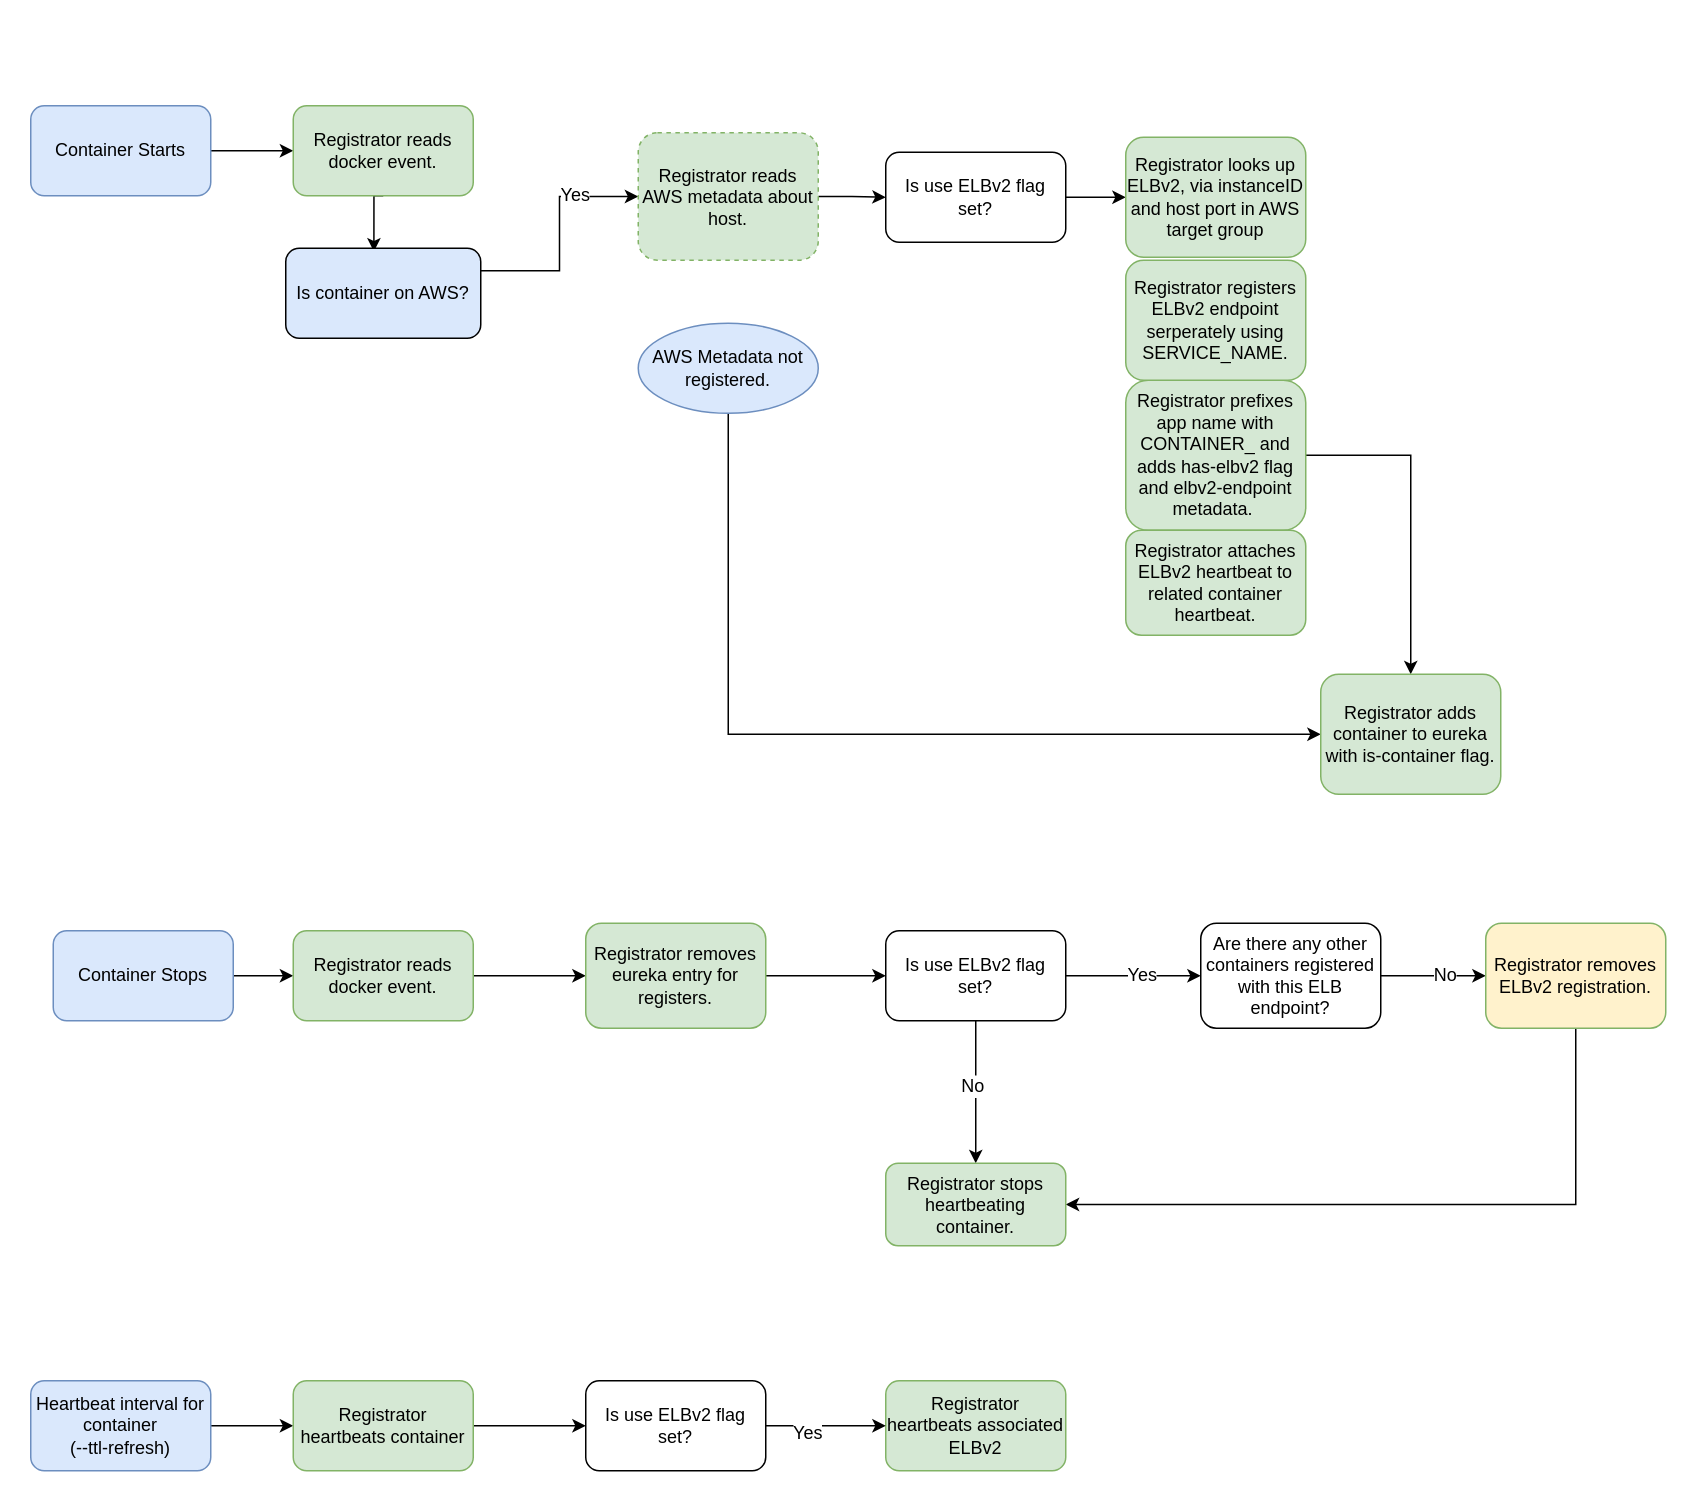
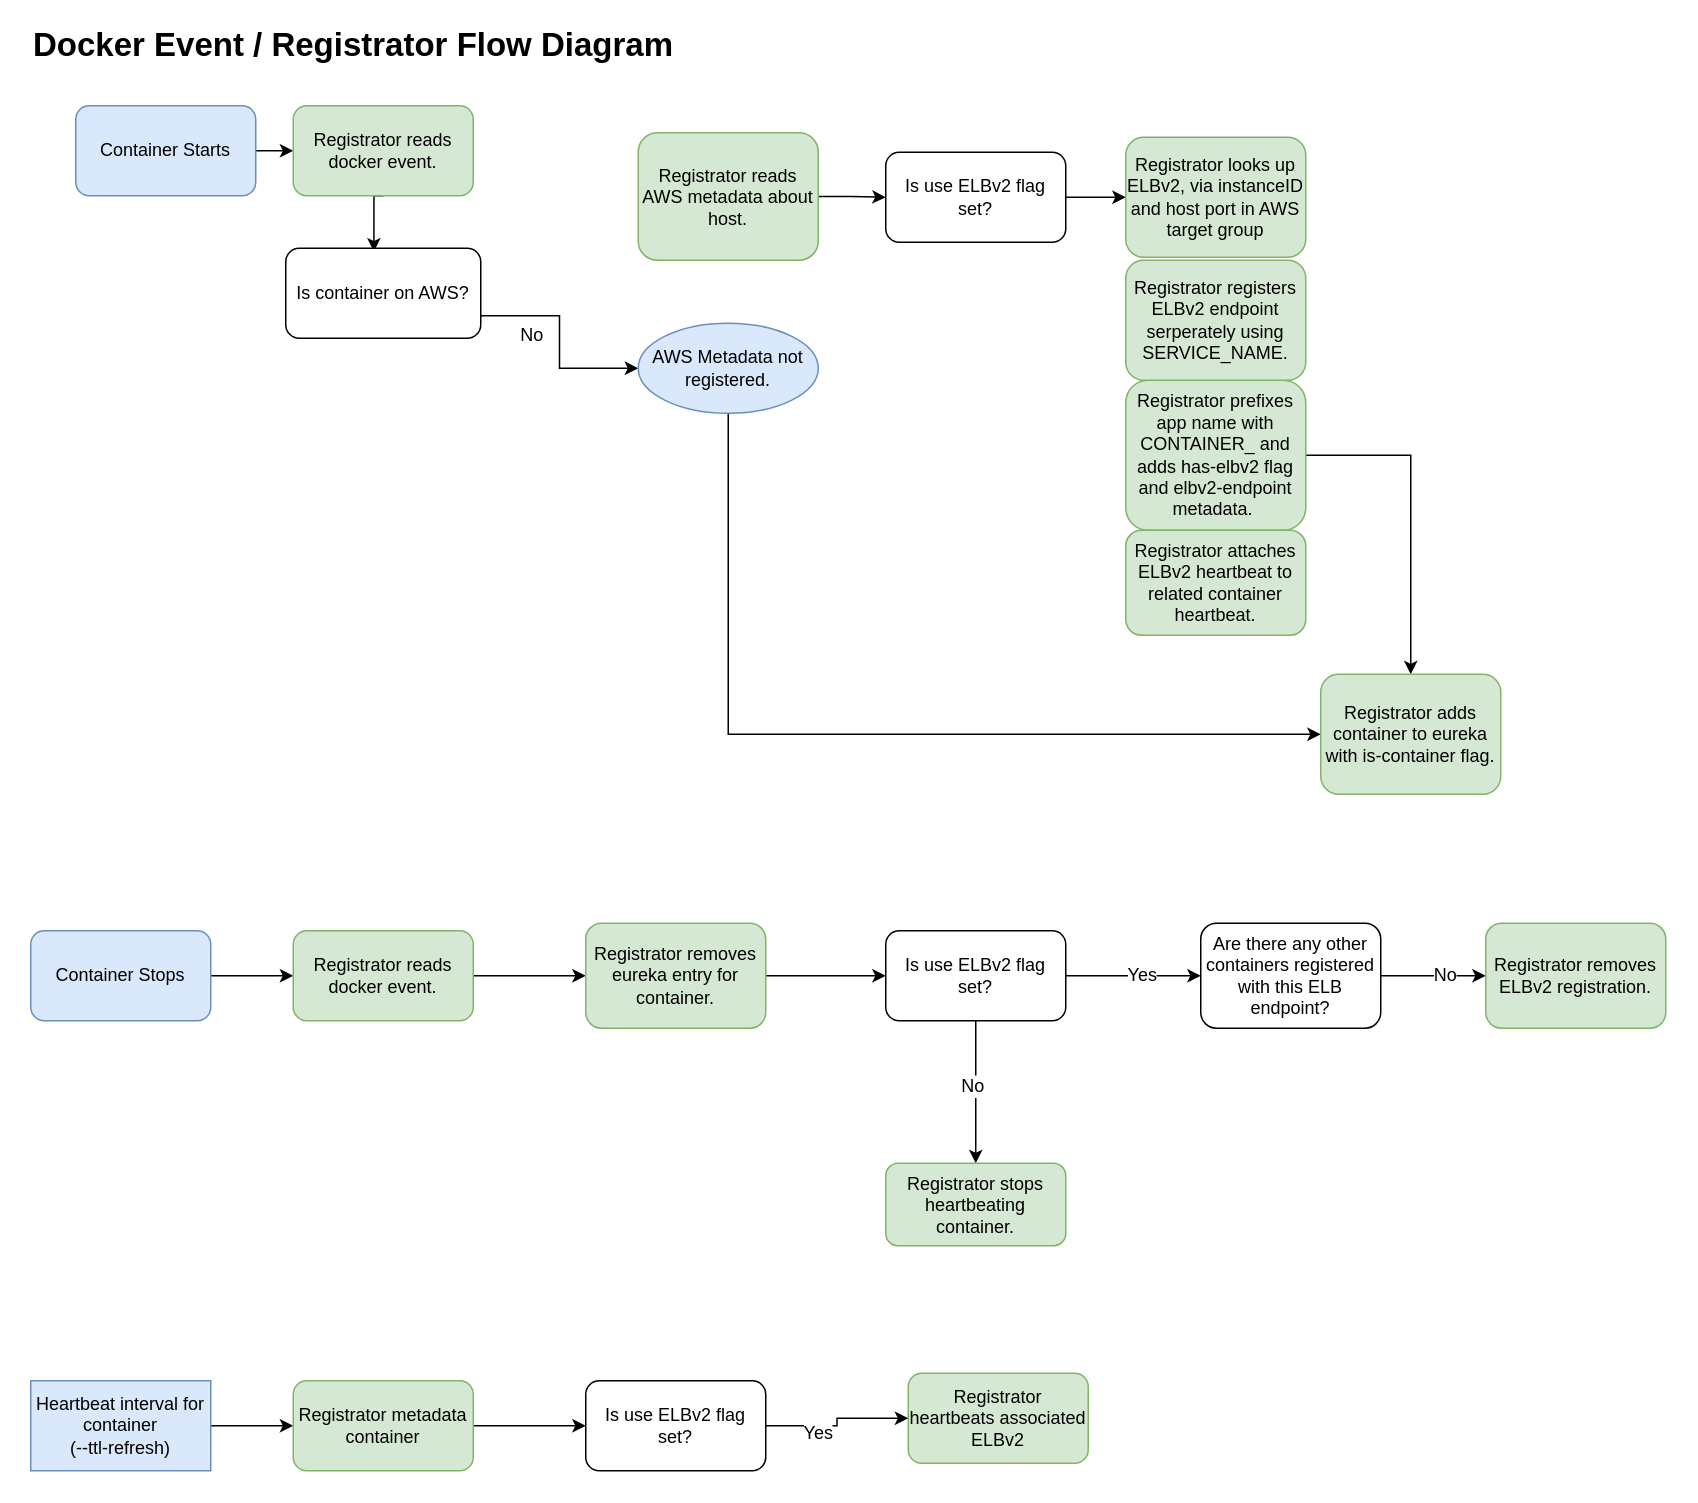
node "Docker Event / Registrator Flow Diagram": added
node "Container Starts": moved (121, 151) -> (166, 151)
node "Registrator reads AWS metadata about host.": style dashed -> solid
edge "Is container on AWS?" -> "Registrator reads AWS metadata about host.": removed, label "Yes"
node "Is container on AWS?": fillcolor #dae8fc -> #ffffff
edge "Is container on AWS?" -> "AWS Metadata not registered.": added, label "No"
node "Container Stops": moved (143, 976) -> (121, 976)
node "Registrator removes eureka entry for registers.": label "Registrator removes eureka entry for registers." -> "Registrator removes eureka entry for container."
node "Registrator removes ELBv2 registration.": fillcolor #fff2cc -> #d5e8d4
edge "Registrator removes ELBv2 registration." -> "Registrator stops heartbeating container.": removed
node "Heartbeat interval for container (--ttl-refresh)": shape rounded rectangle -> rectangle
node "Registrator heartbeats container": label "Registrator heartbeats container" -> "Registrator metadata container"
node "Registrator heartbeats associated ELBv2": moved (976, 1426) -> (998, 1418)
